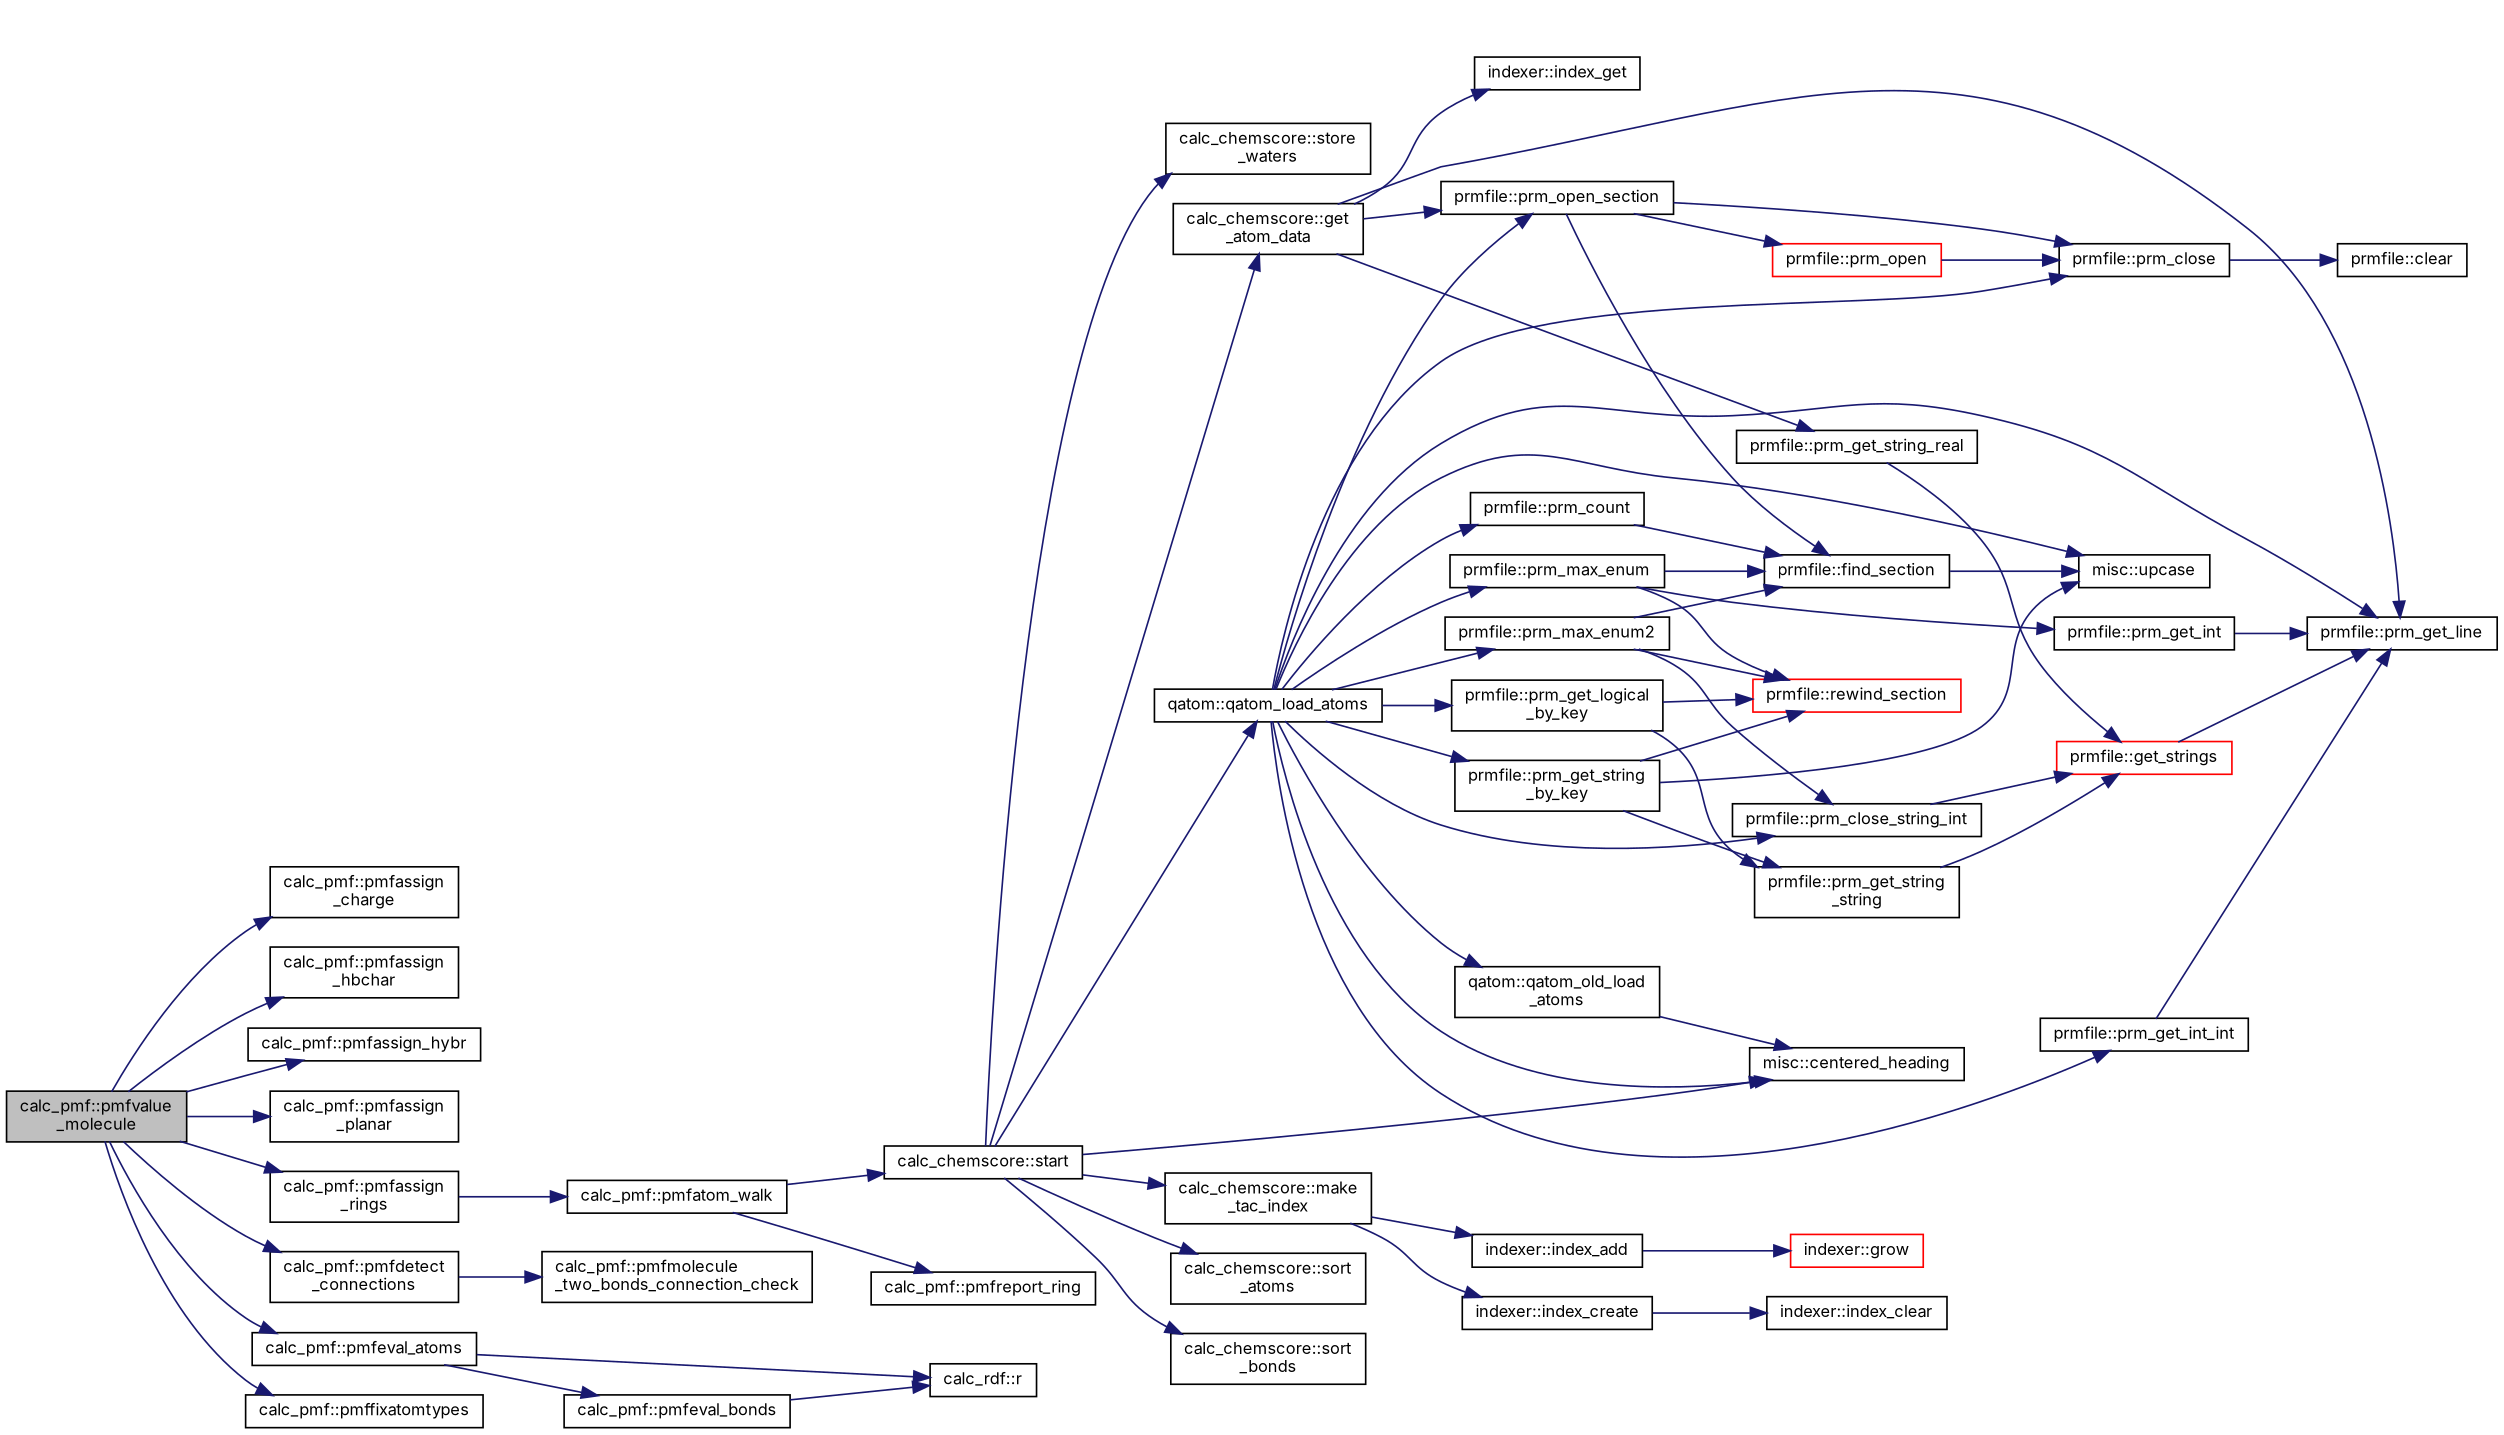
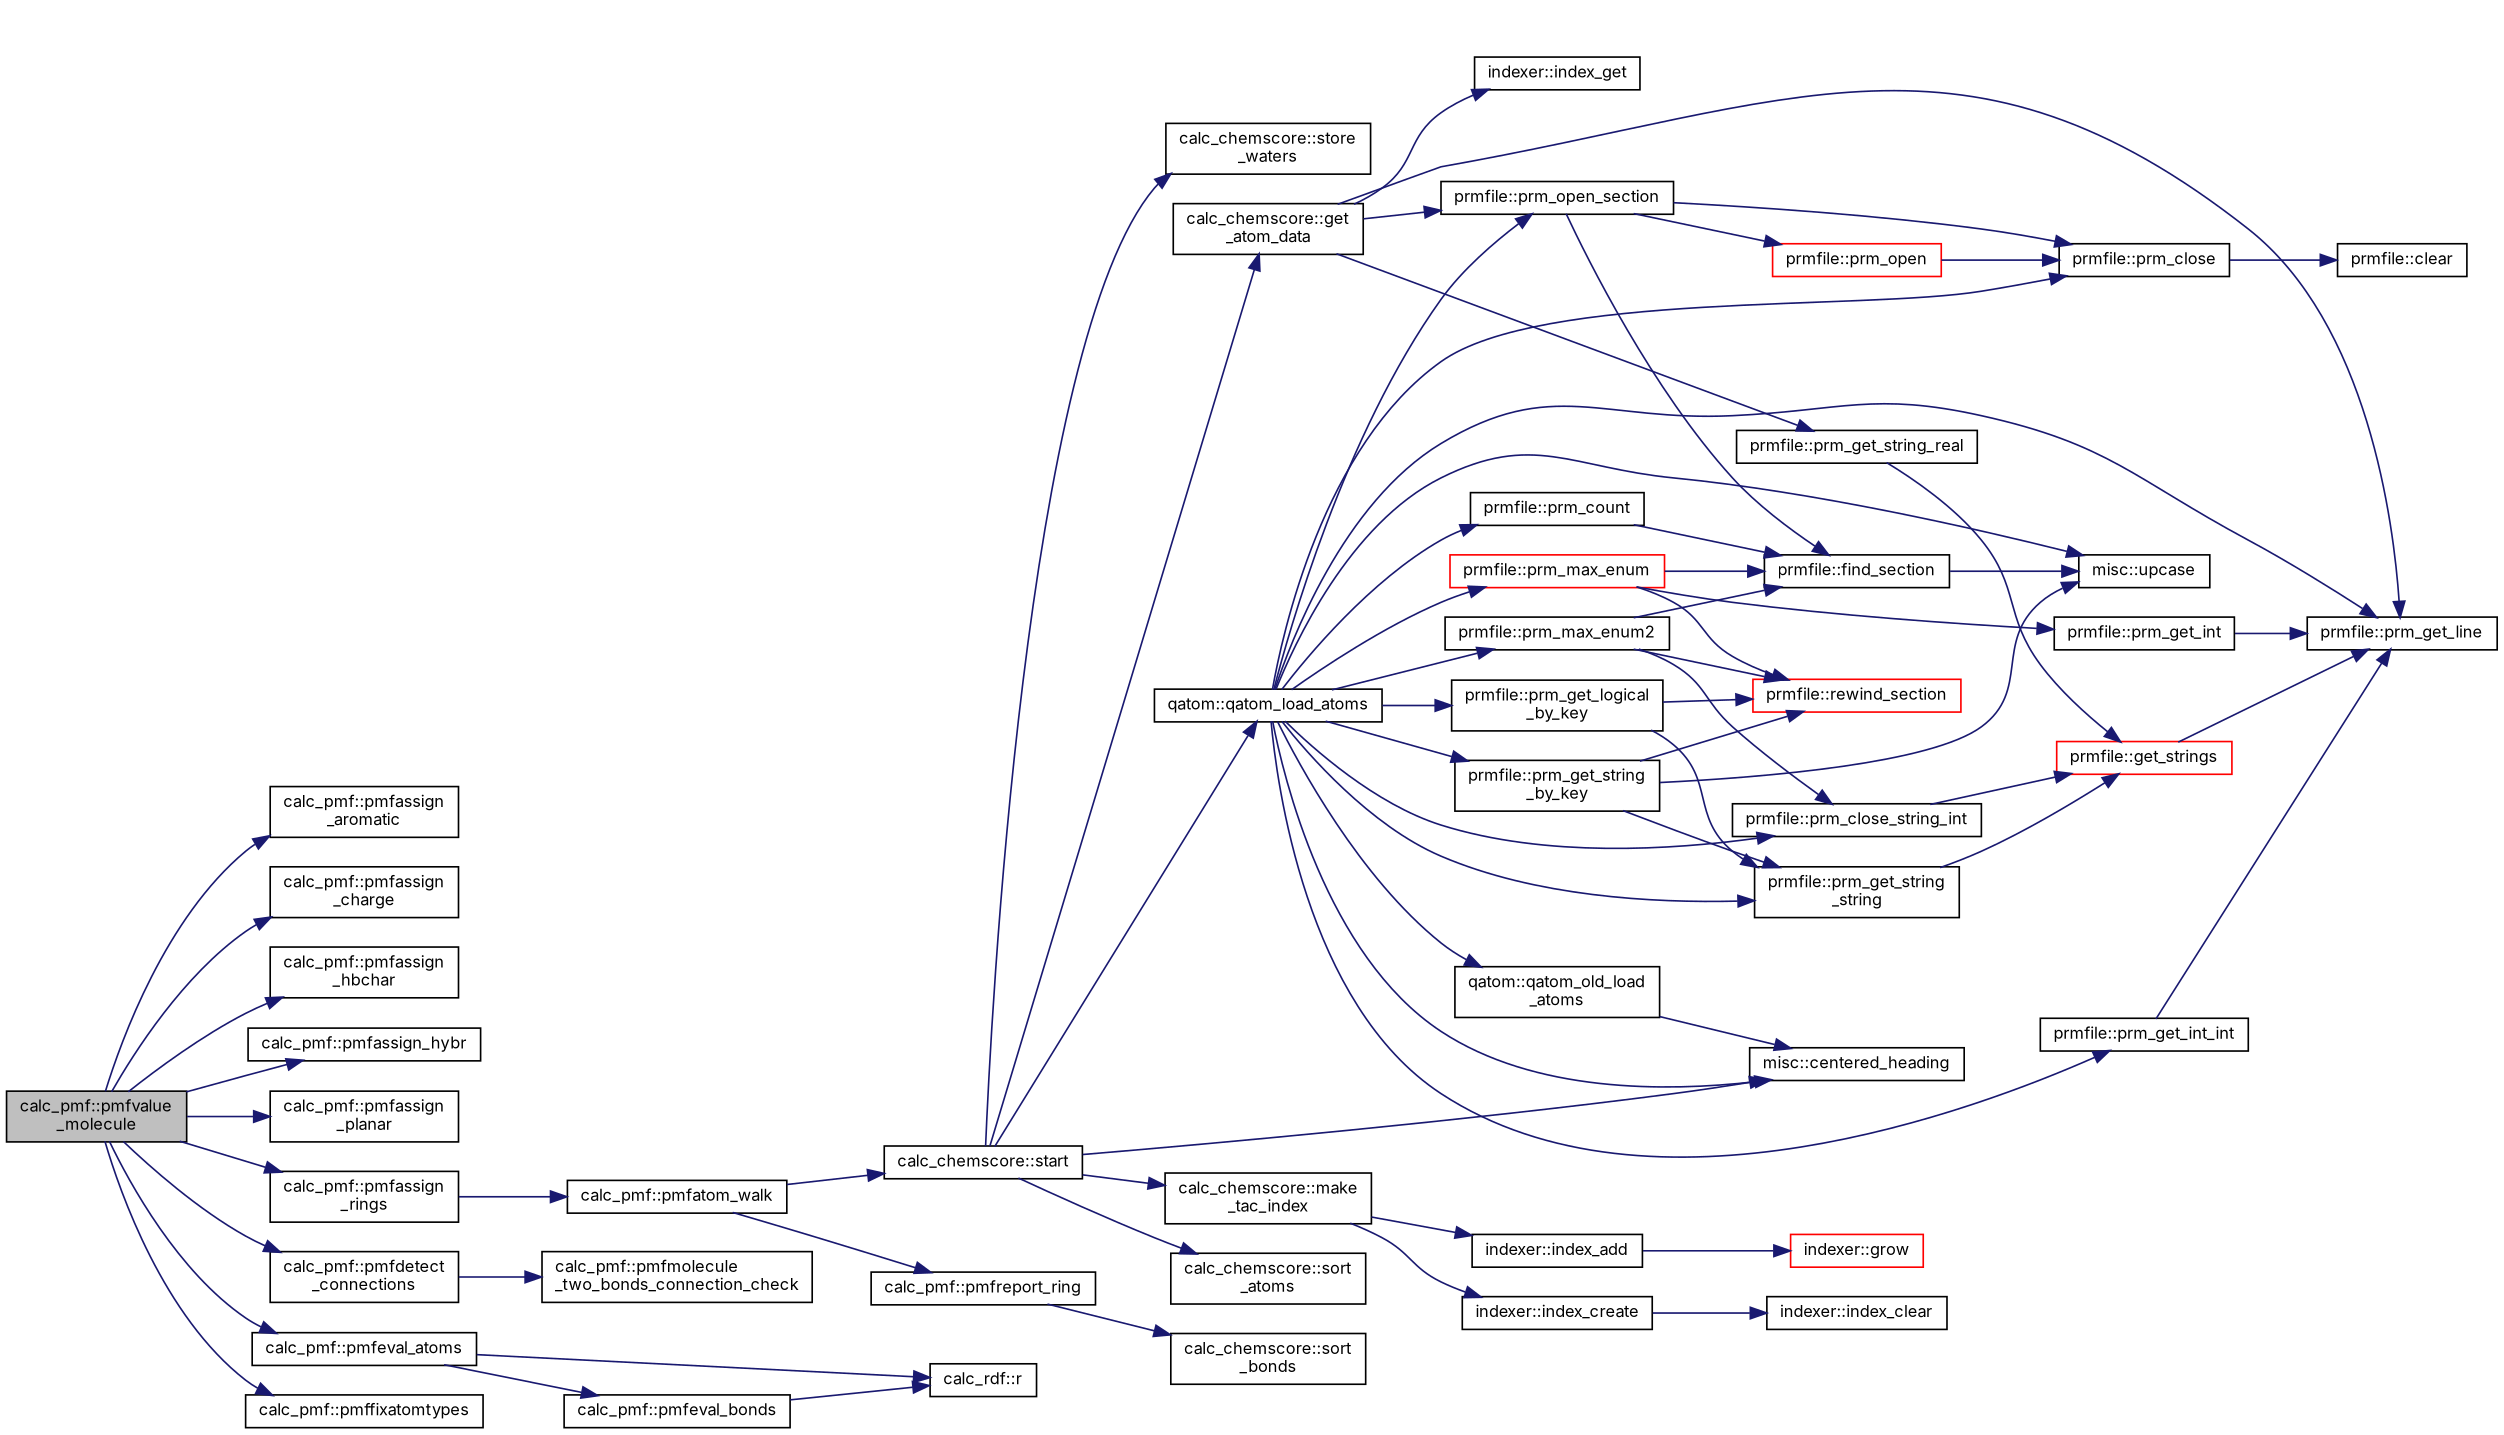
node "prmfile::prm_max_enum": color black -> red
node "calc_pmf::pmfassign _aromatic": added
edge "qatom::qatom_load_atoms" -> "prmfile::prm_get_string _string": added
edge "calc_chemscore::start" -> "calc_chemscore::sort _bonds": now "calc_pmf::pmfreport_ring" -> "calc_chemscore::sort _bonds"
